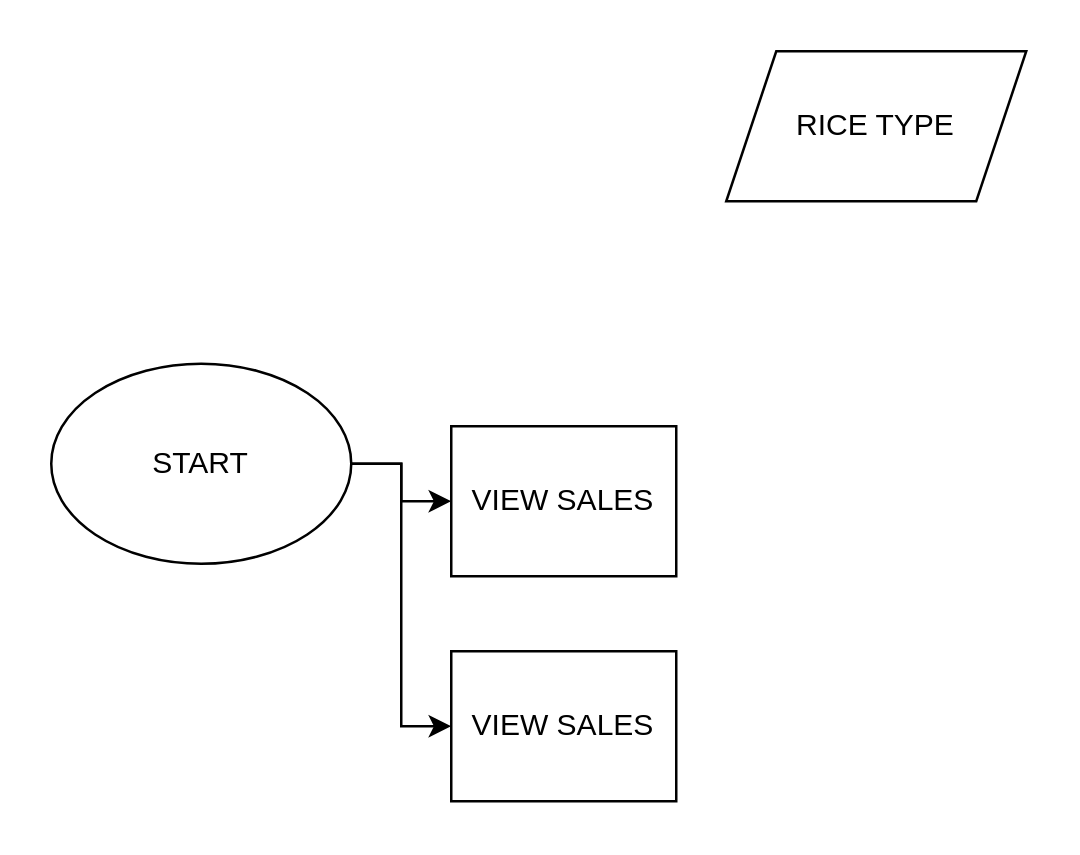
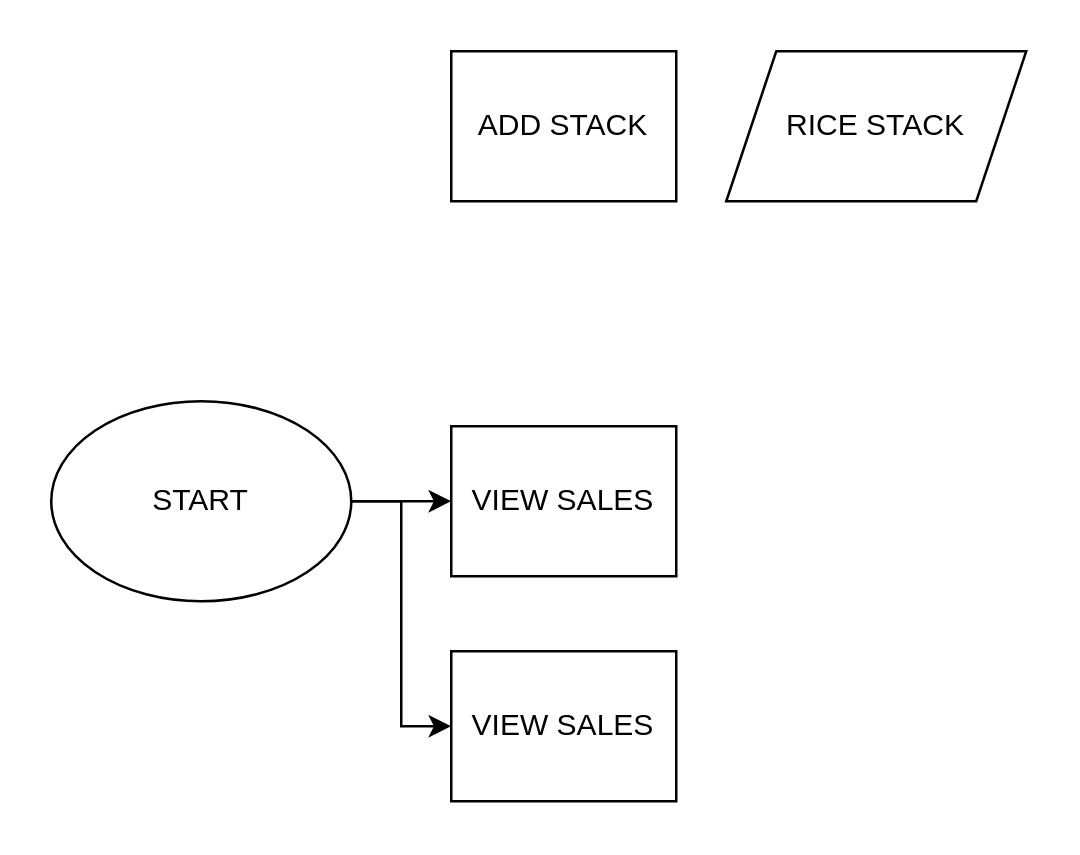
node "ADD STACK": added
node "RICE TYPE": label "RICE TYPE" -> "RICE STACK"
node "START": moved (201, 464) -> (201, 501)
